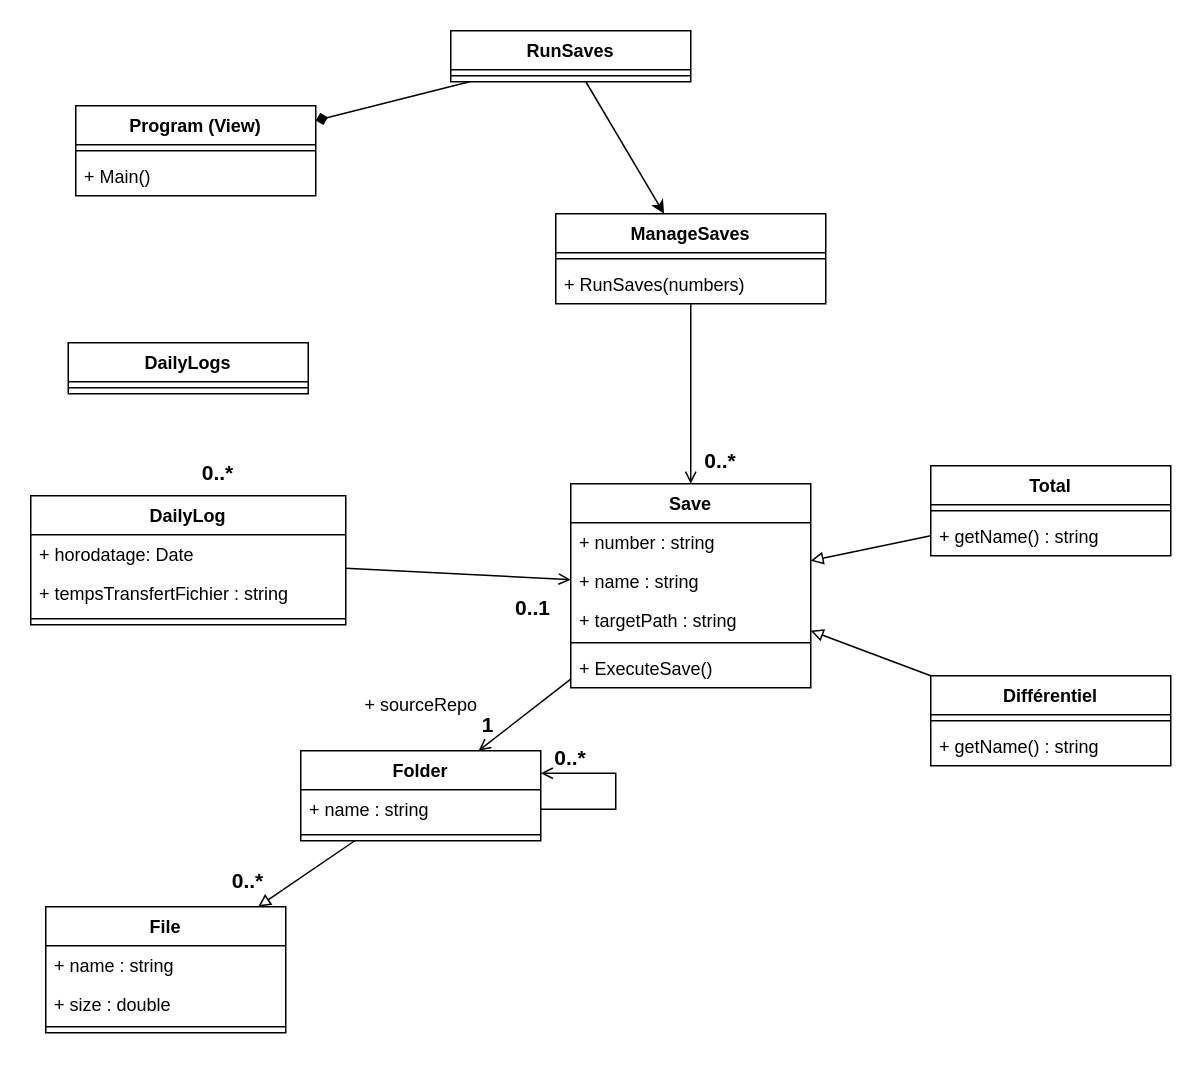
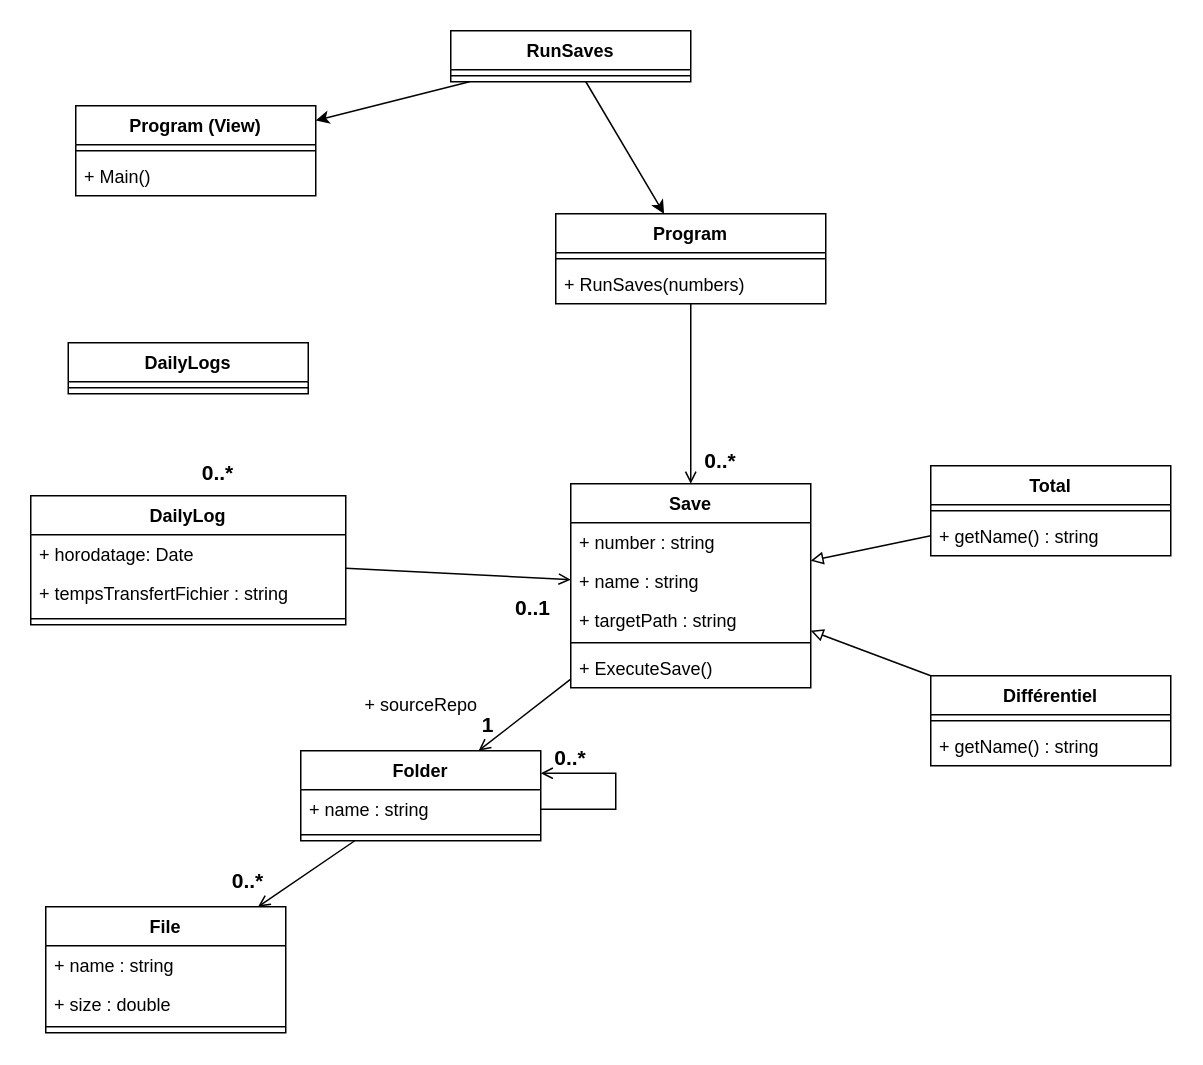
edge "RunSaves" -> "Program (View)": arrowhead diamond -> classic
node "ManageSaves": label "ManageSaves" -> "Program"
edge "Folder" -> "File": arrowhead block -> open
